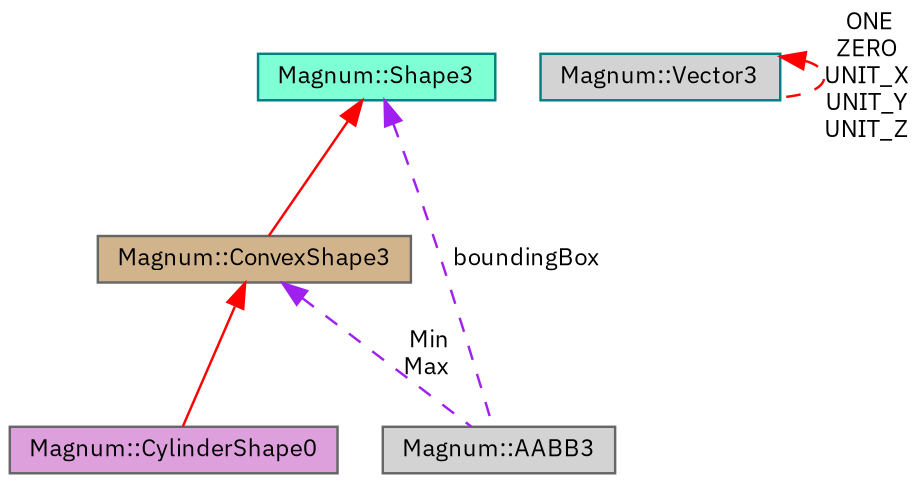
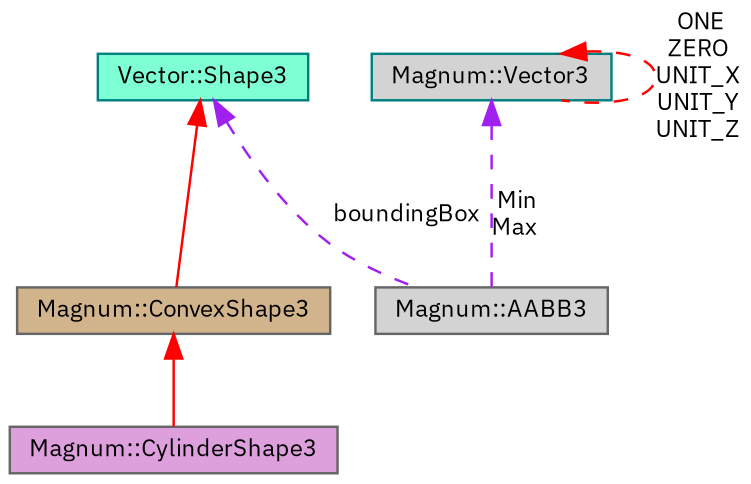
node "Magnum::Shape3": label "Magnum::Shape3" -> "Vector::Shape3"
edge "Magnum::AABB3" -> "Magnum::ConvexShape3": now "Magnum::AABB3" -> "Magnum::Vector3"
node "Magnum::CylinderShape0": label "Magnum::CylinderShape0" -> "Magnum::CylinderShape3"
